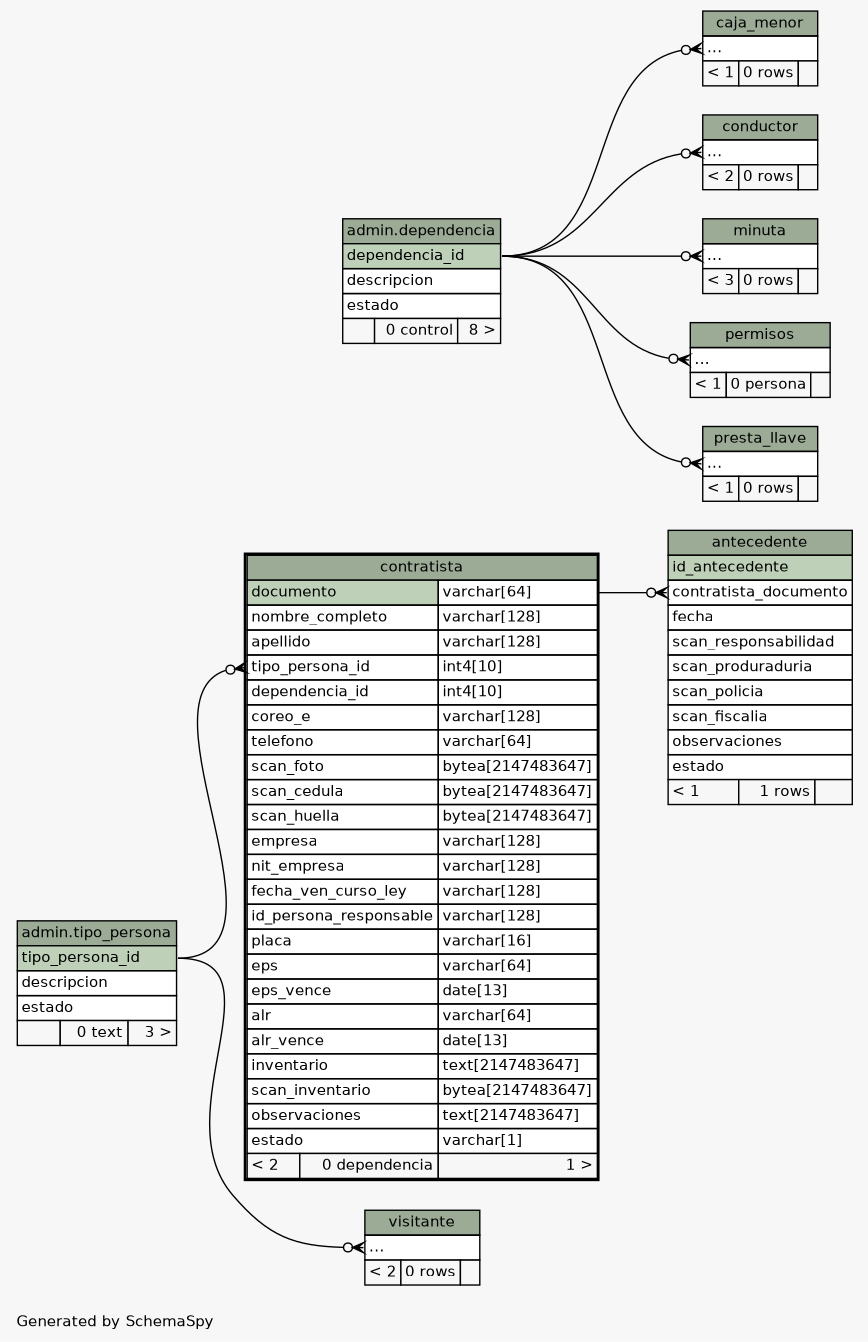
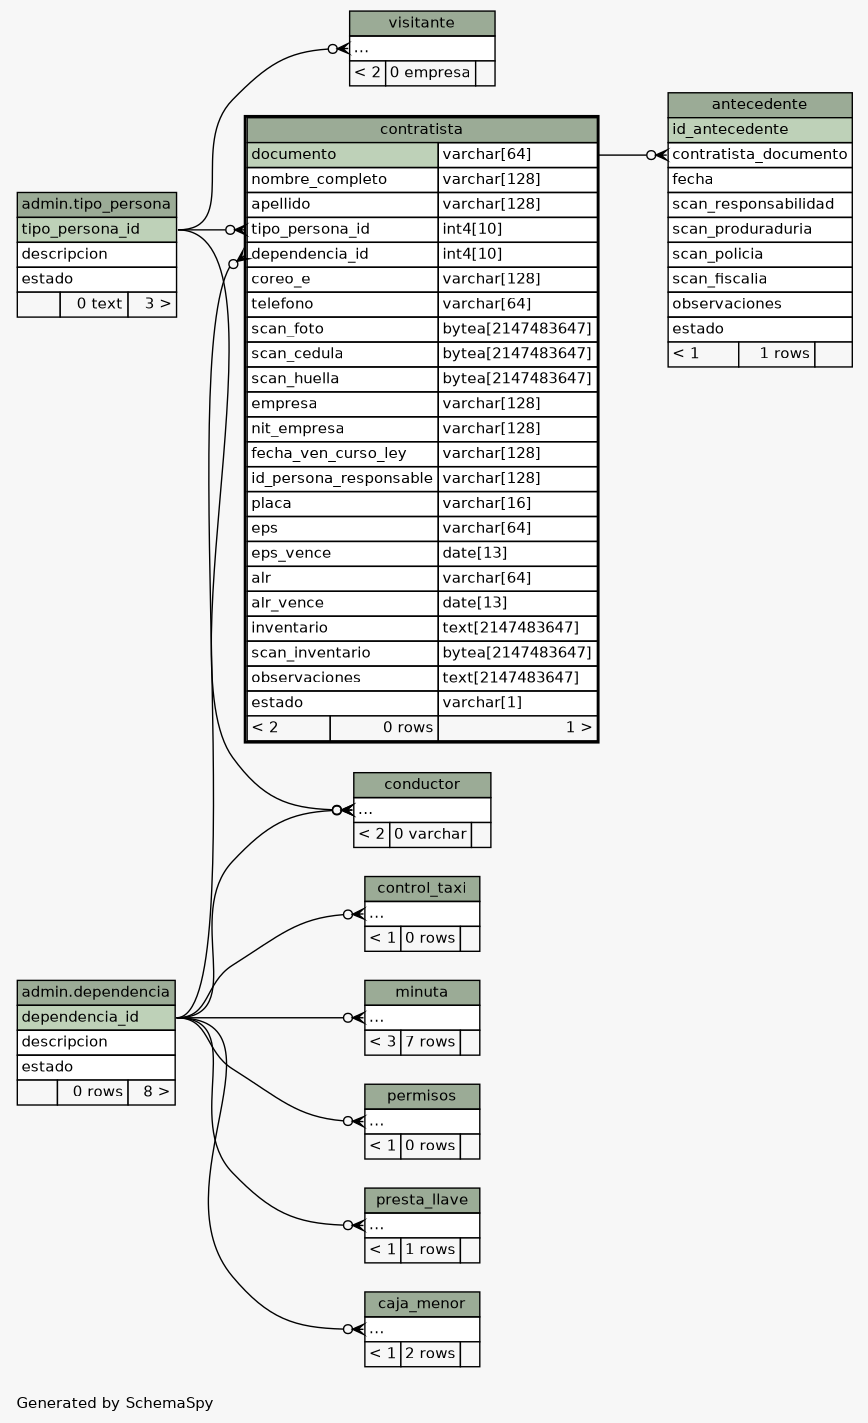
node "caja_menor": text "0 rows" -> "2 rows"
node "conductor": text "0 rows" -> "0 varchar"
node "minuta": text "0 rows" -> "7 rows"
node "admin.dependencia": text "0 control" -> "0 rows"
node "permisos": text "0 persona" -> "0 rows"
node "presta_llave": text "0 rows" -> "1 rows"
edge "admin.tipo_persona" -> "conductor": added
edge "admin.dependencia" -> "contratista": added
node "control_taxi": added
node "contratista": text "0 dependencia" -> "0 rows"
node "visitante": text "0 rows" -> "0 empresa"
